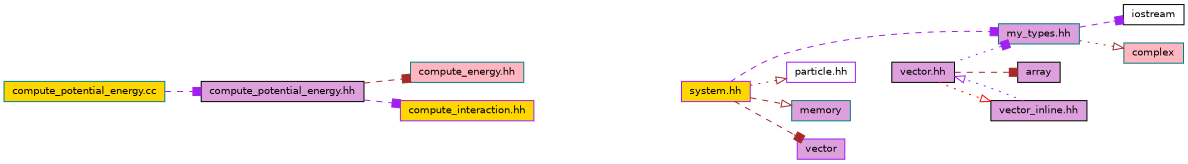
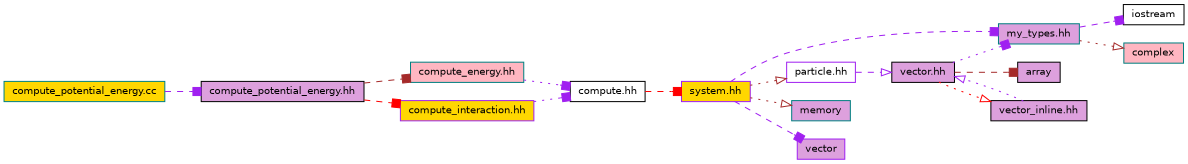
edge "particle.hh" -> "vector.hh": added
node "compute.hh": added
edge "compute_potential_energy.hh" -> "compute_interaction.hh": color purple -> red
edge "system.hh" -> "memory": style dashed -> dotted
edge "system.hh" -> "vector": color brown -> purple
